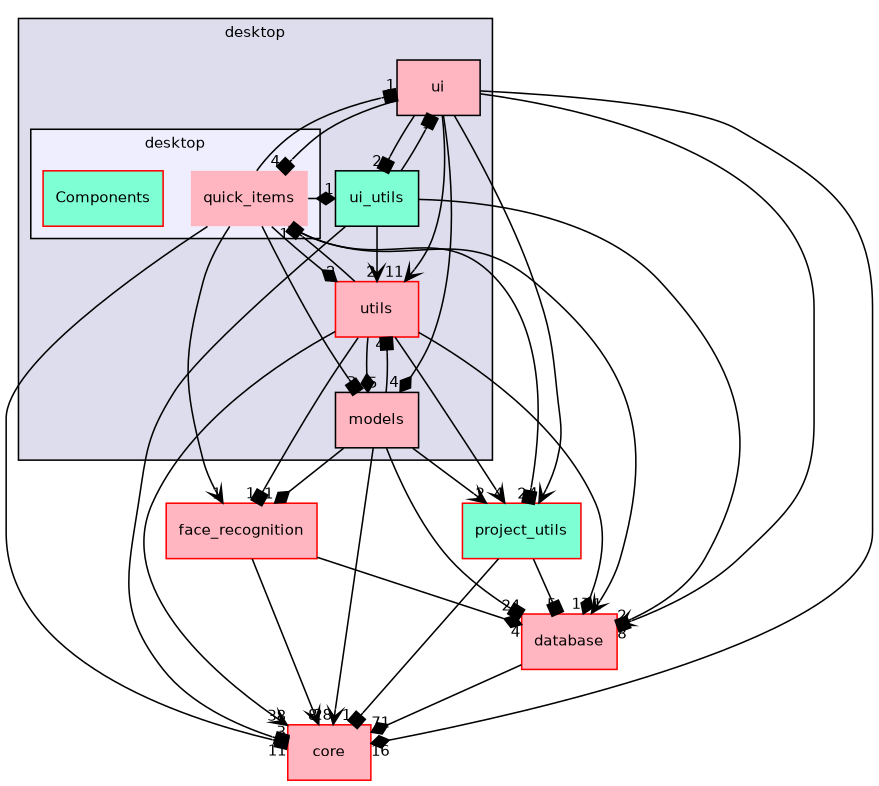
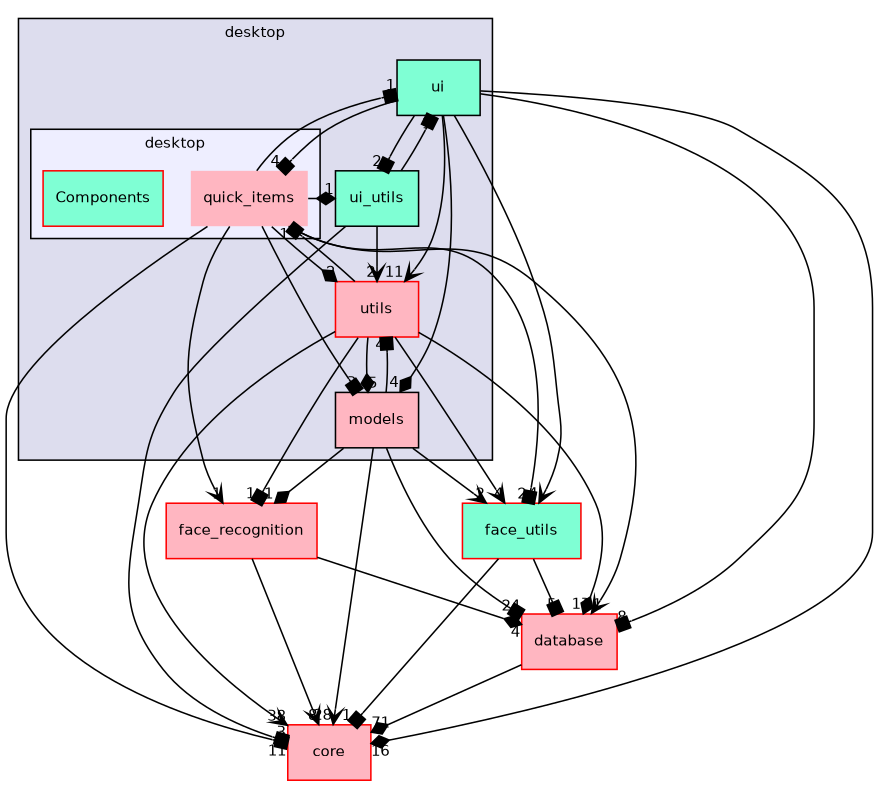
node "ui": fillcolor lightpink -> aquamarine
edge "ui_utils" -> "database": removed
node "project_utils": label "project_utils" -> "face_utils"
